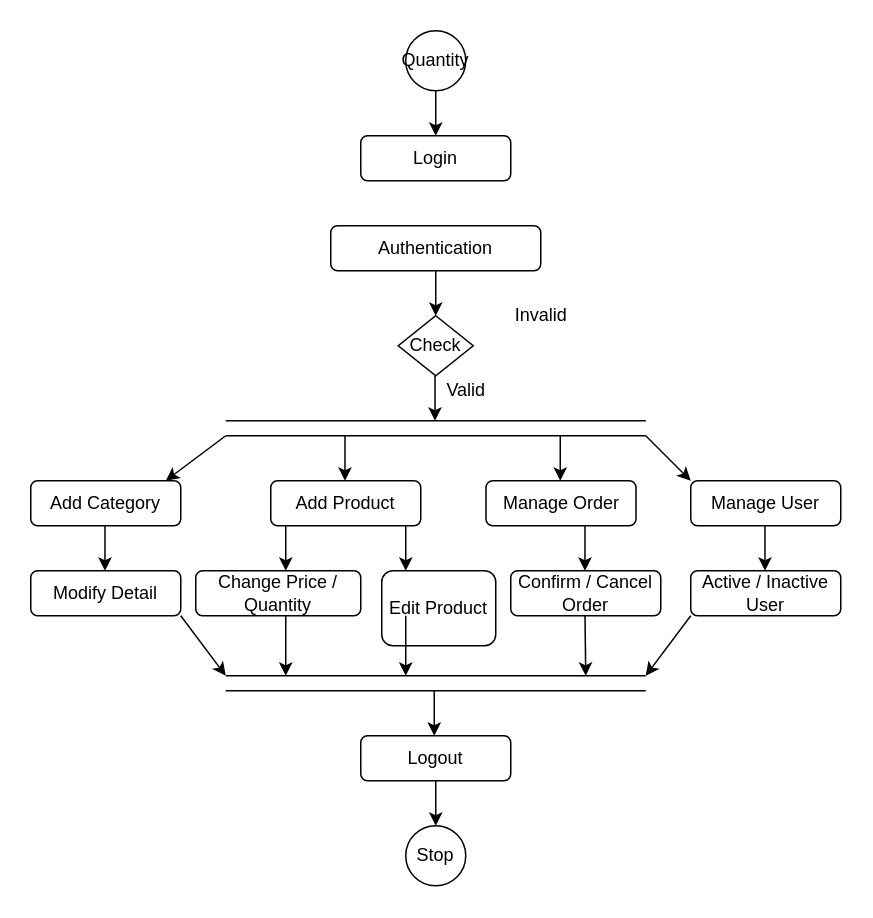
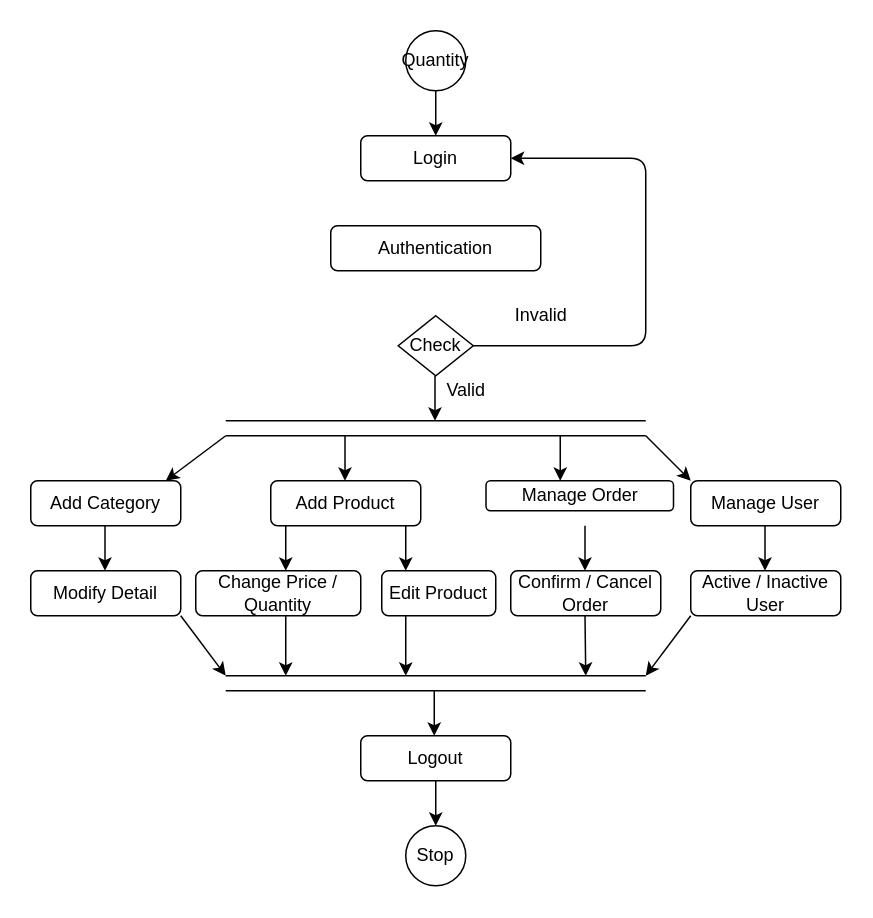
edge "Check" -> "Login": added
edge "Authentication" -> "Check": removed
node "Manage Order": size 150x45 -> 188x30
node "Edit Product": size 114x75 -> 114x45
